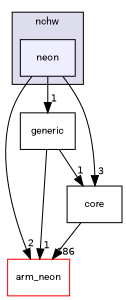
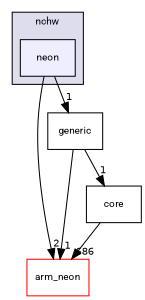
edge "neon" -> "core": removed
